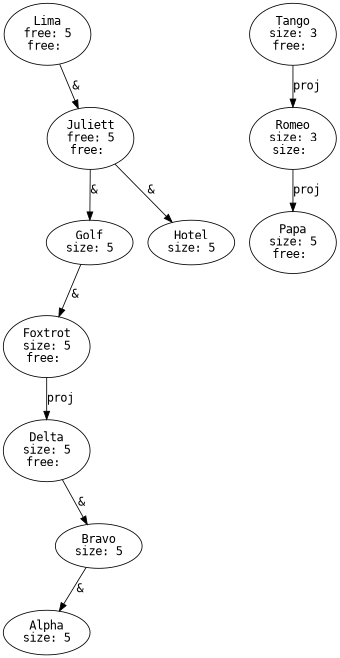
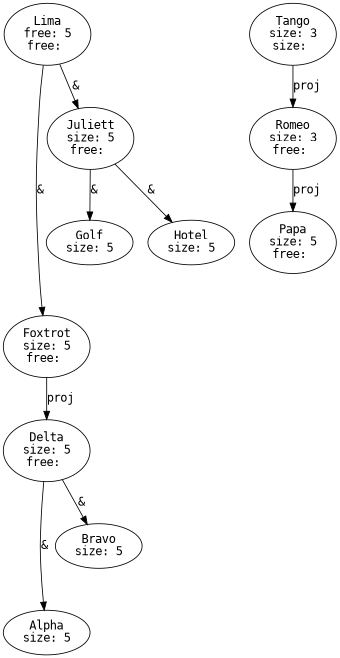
node "Tango size: 3 free:": label "Tango size: 3 free:" -> "Tango size: 3 size:"
node "Juliett free: 5 free:": label "Juliett free: 5 free:" -> "Juliett size: 5 free:"
node "Romeo size: 3 size:": label "Romeo size: 3 size:" -> "Romeo size: 3 free:"
edge "Golf size: 5" -> "Foxtrot size: 5 free:": now "Lima free: 5 free:" -> "Foxtrot size: 5 free:"
edge "Bravo size: 5" -> "Alpha size: 5": now "Delta size: 5 free:" -> "Alpha size: 5"
